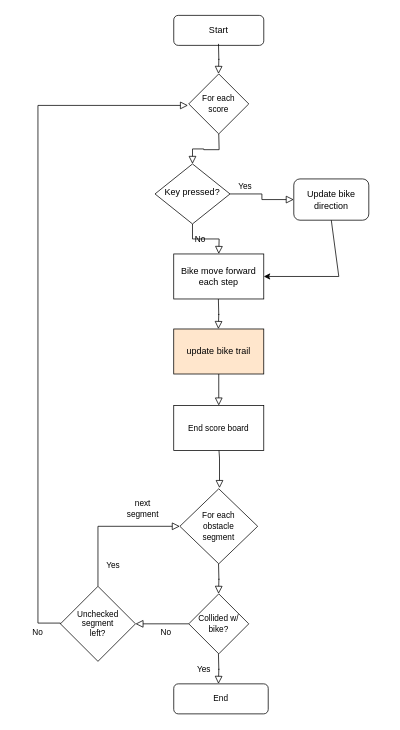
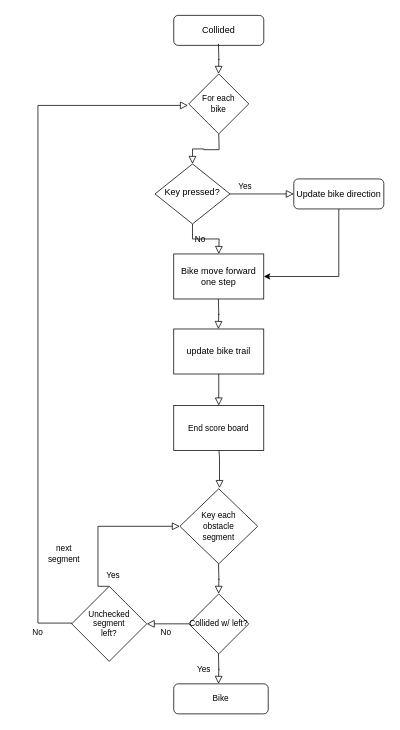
node "Start": label "Start" -> "Collided"
node "For each score": label "For each score" -> "For each bike"
node "Update bike direction": size 75x41 -> 90x30
node "Bike move forward each step": label "Bike move forward each step" -> "Bike move forward one step"
node "update bike trail": fillcolor #ffe6cc -> #ffffff
node "next segment": moved (143, 509) -> (64, 554)
node "For each obstacle segment": label "For each obstacle segment" -> "Key each obstacle segment"
node "Unchecked segment left?": moved (98, 624) -> (109, 624)
node "Collided w/ bike?": label "Collided w/ bike?" -> "Collided w/ left?"
node "End": label "End" -> "Bike"
